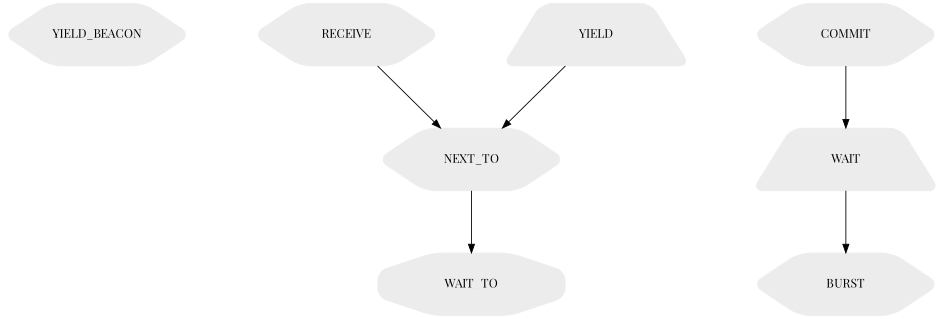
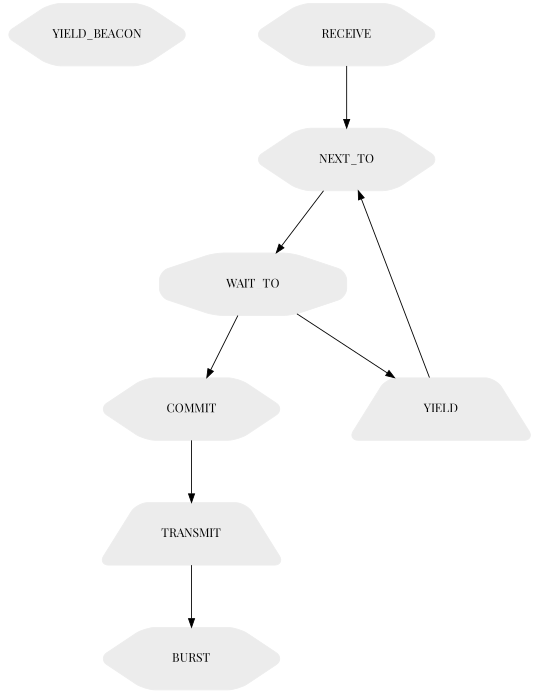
node "WAIT": label "WAIT" -> "TRANSMIT"
edge "WAIT_TO" -> "COMMIT": added
edge "WAIT_TO" -> "YIELD": added
